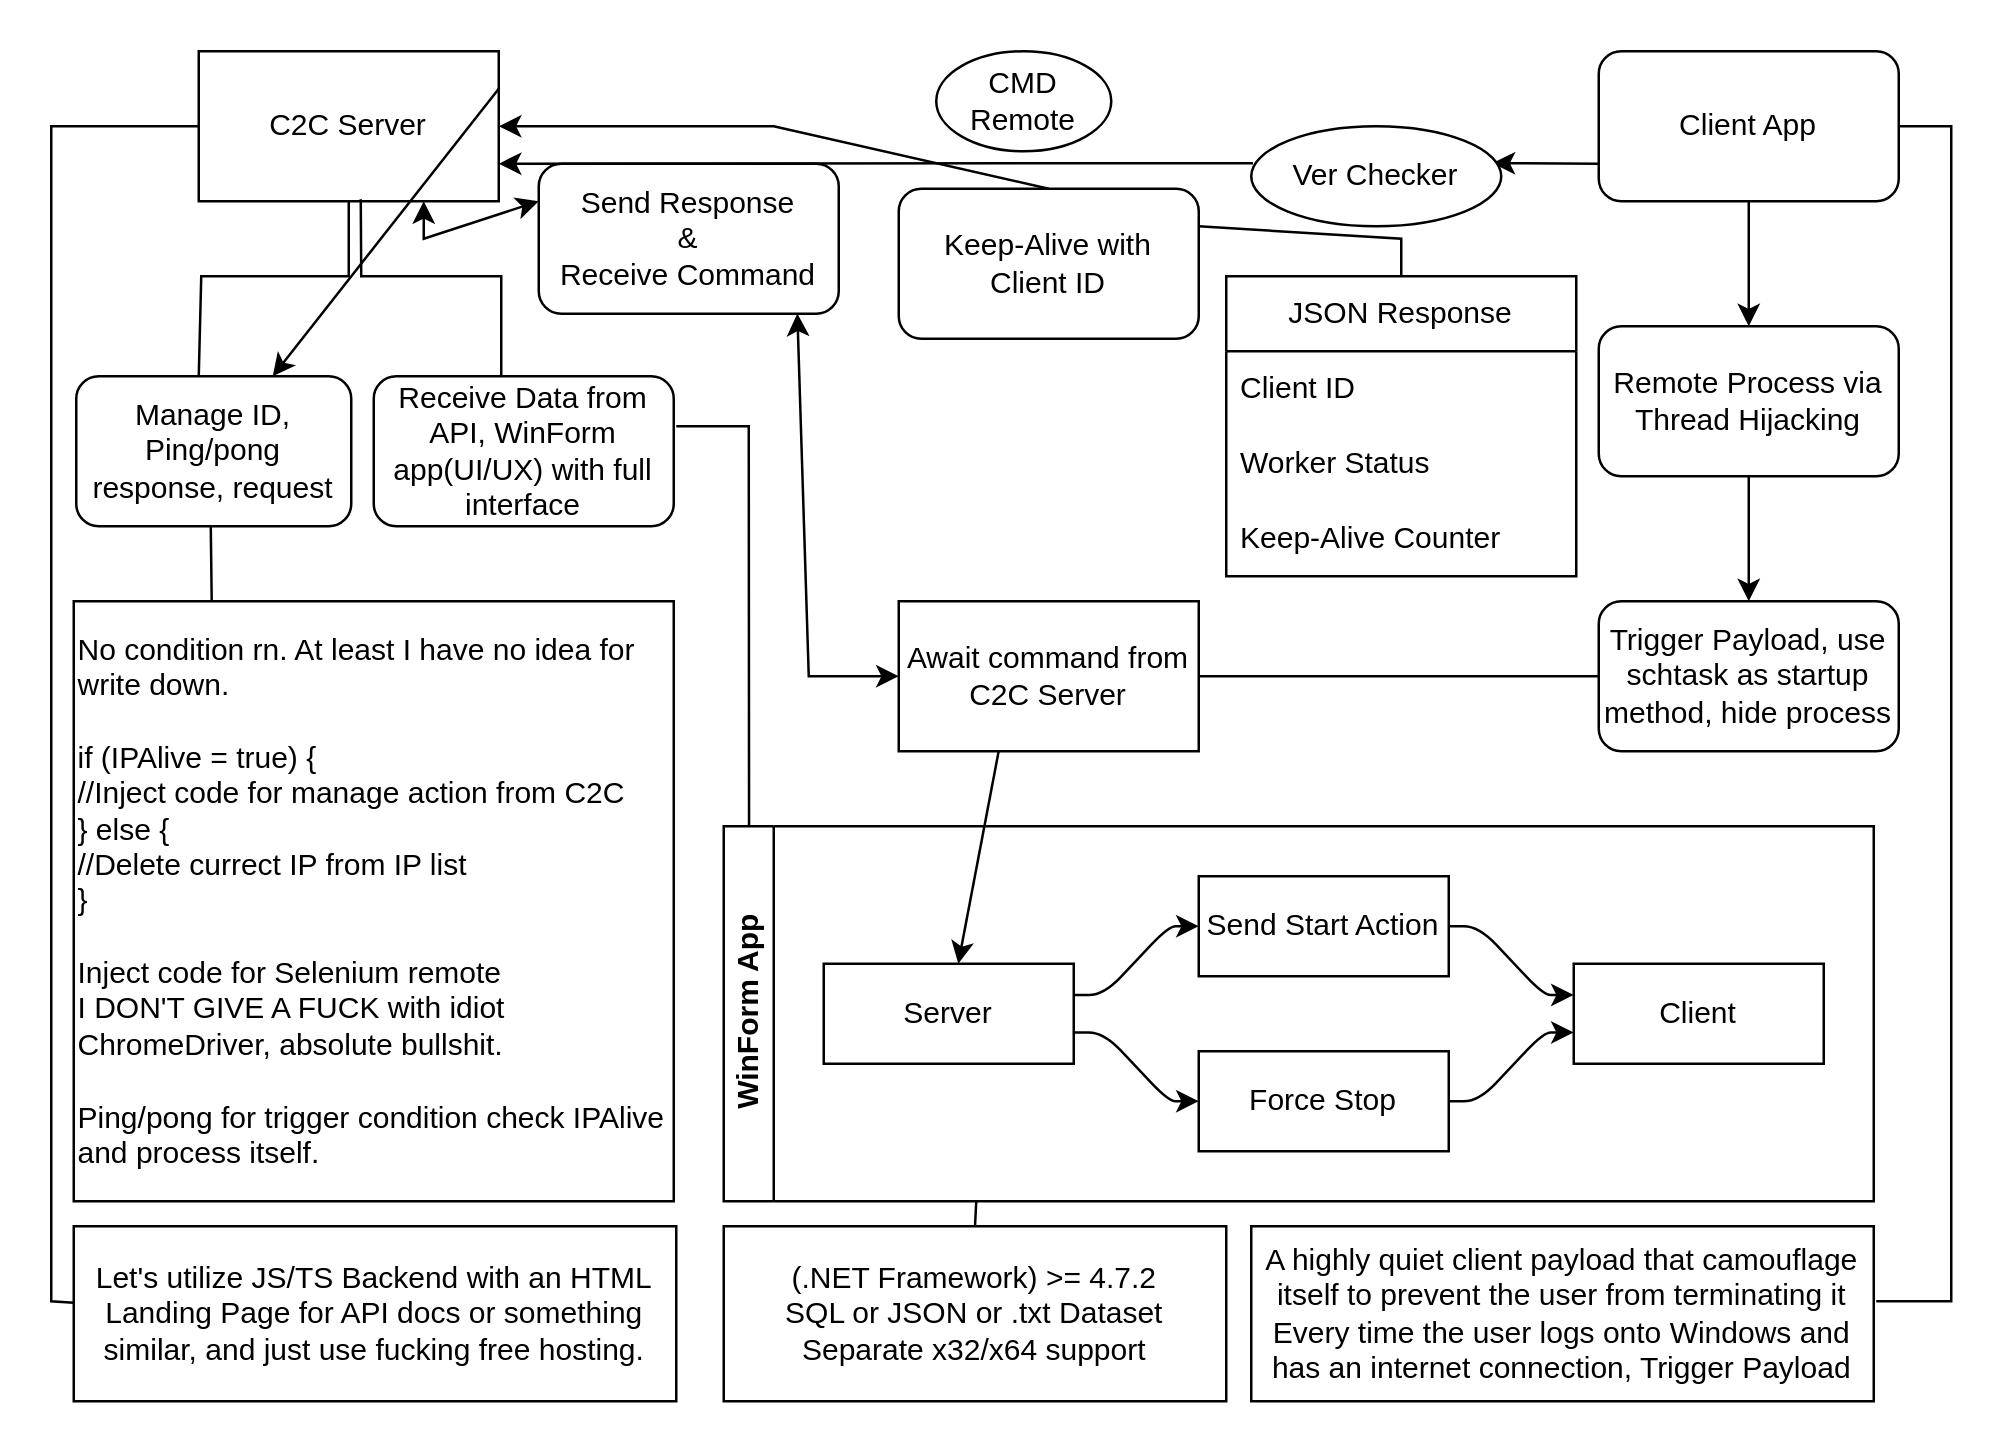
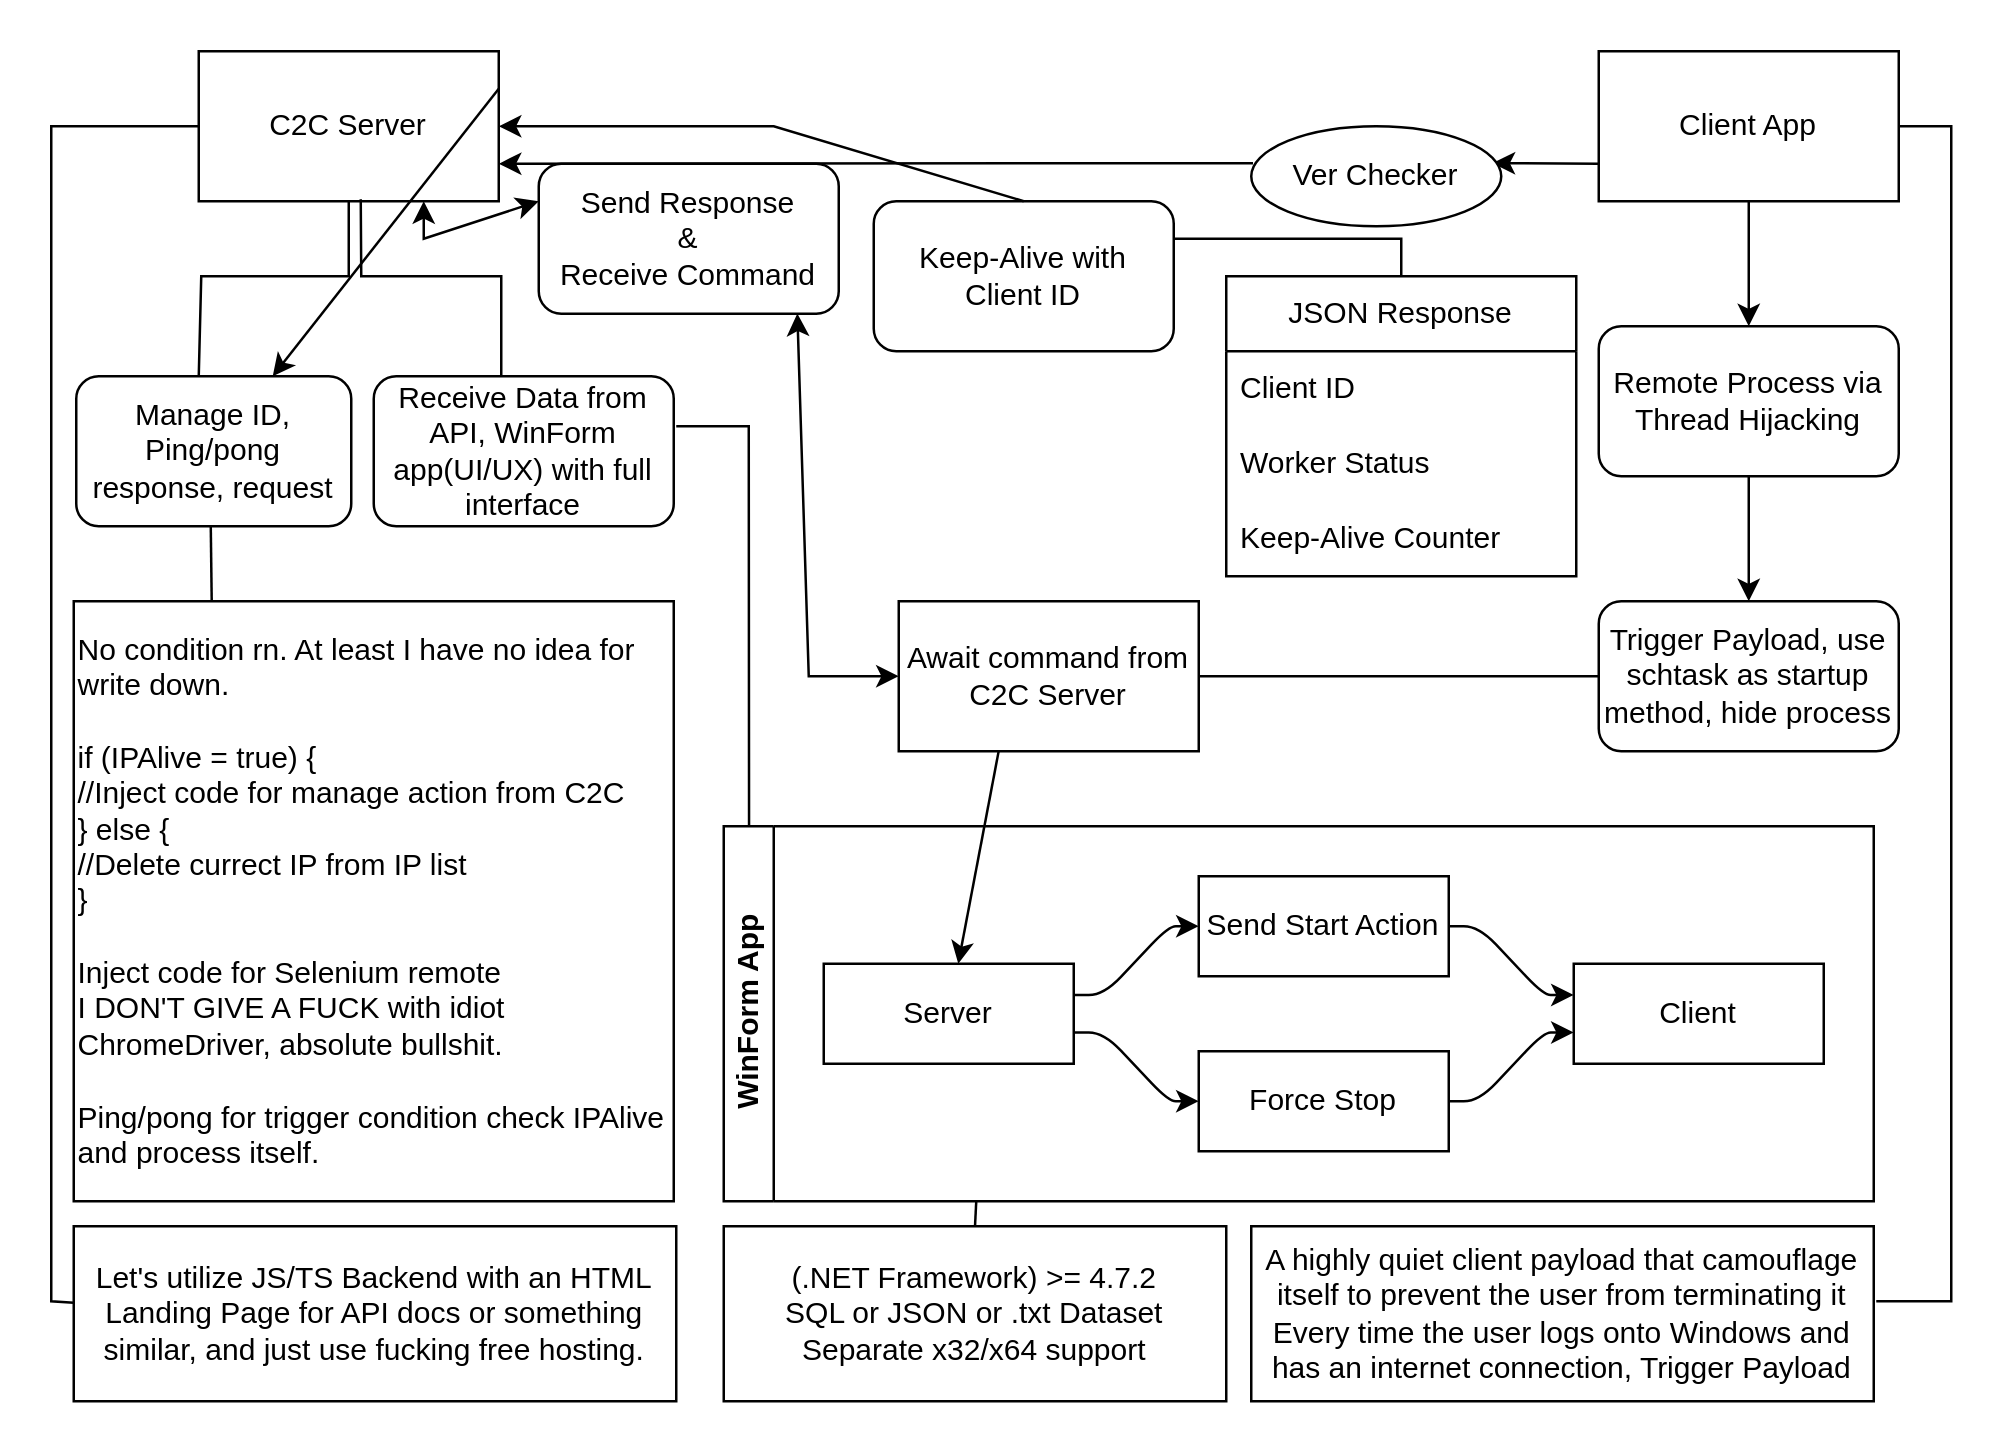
node "CMD Remote": removed
node "Client App": shape rounded rectangle -> rectangle
node "Keep-Alive with Client ID": moved (1049, 264) -> (1024, 276)
